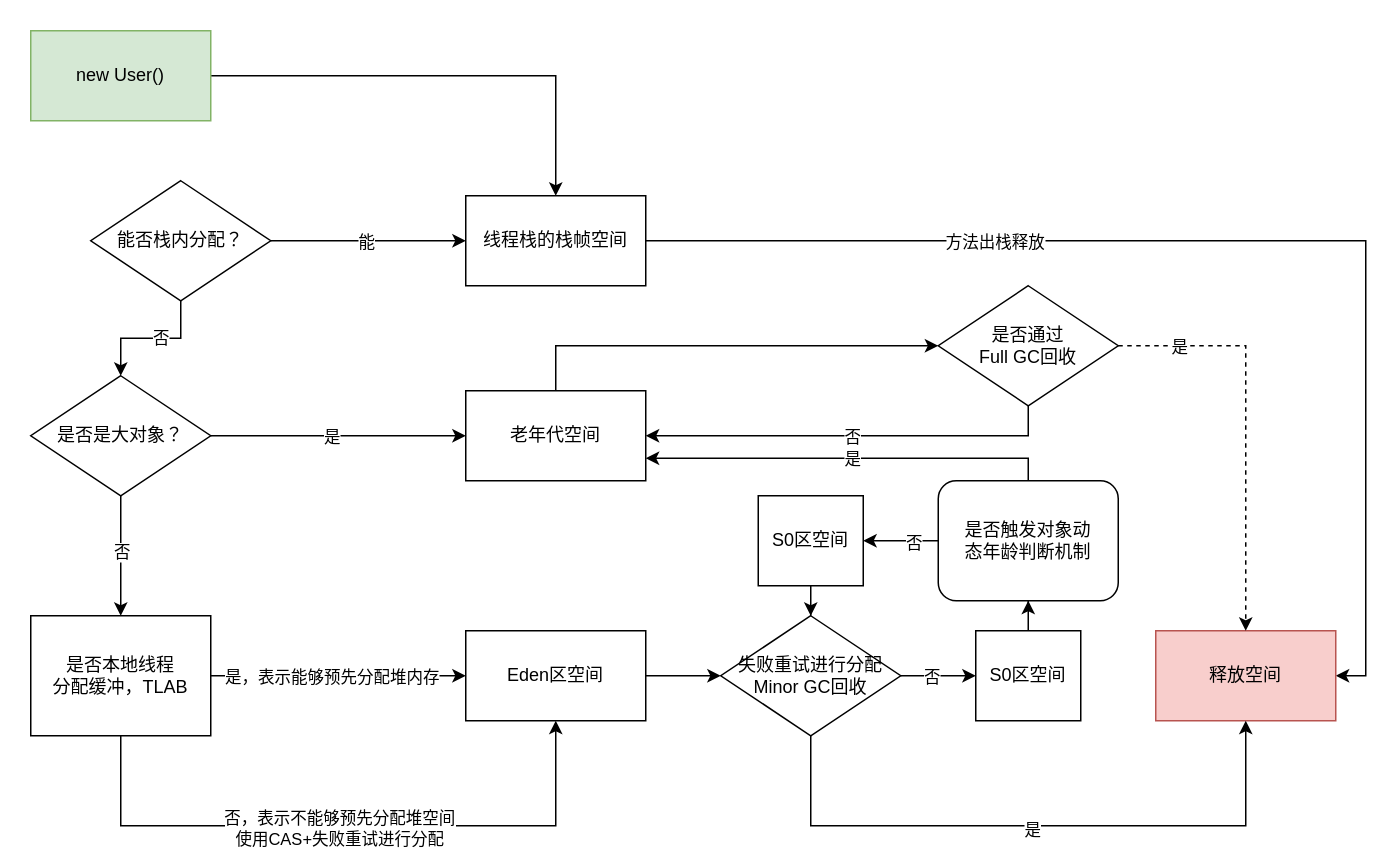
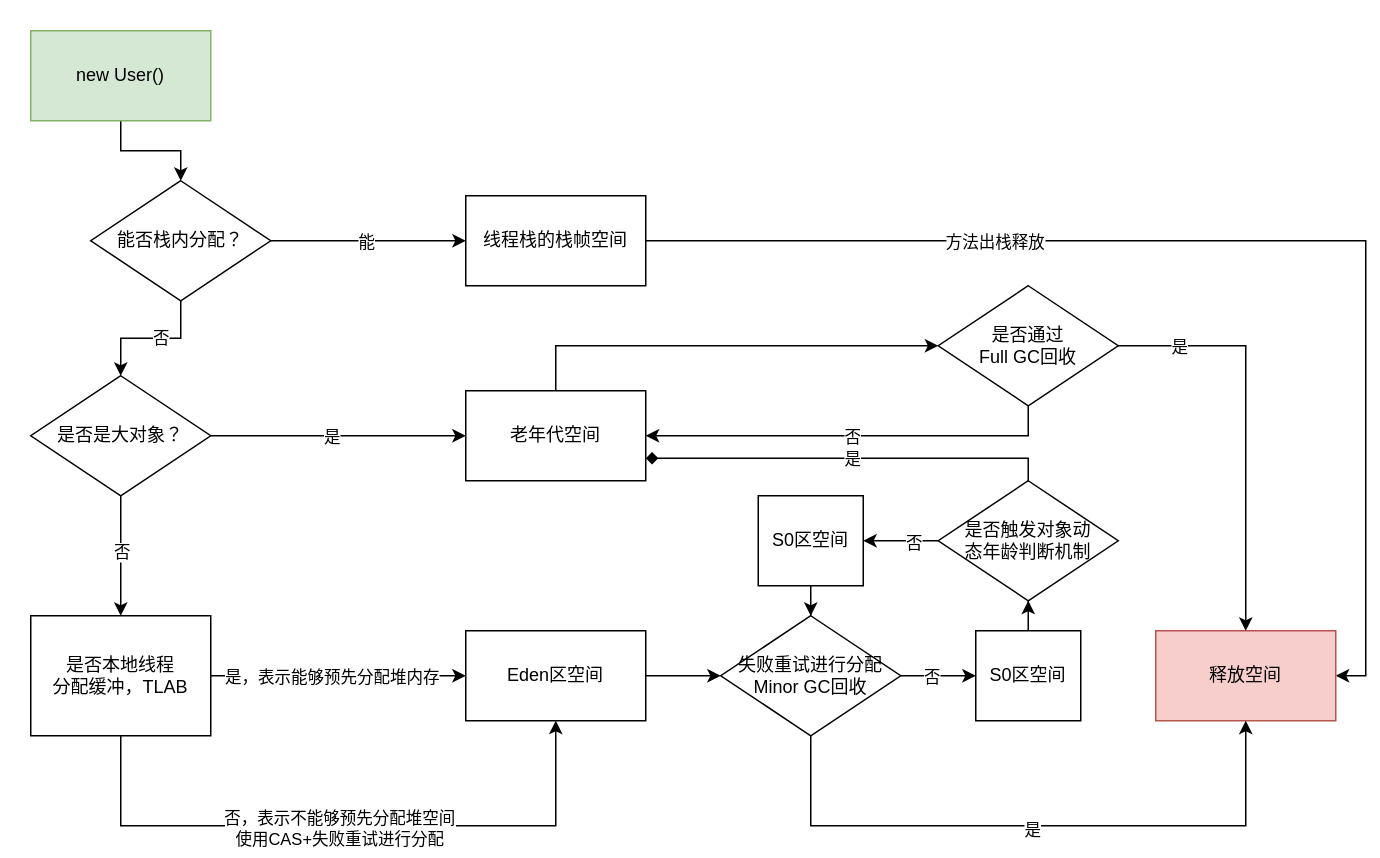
edge "new User()" -> "线程栈的栈帧空间": now "new User()" -> "能否栈内分配？"
edge "是否通过 Full GC回收" -> "释放空间": style dashed -> solid
edge "是否触发对象动 态年龄判断机制" -> "老年代空间": arrowhead classic -> diamond
node "是否触发对象动 态年龄判断机制": shape rounded rectangle -> diamond
